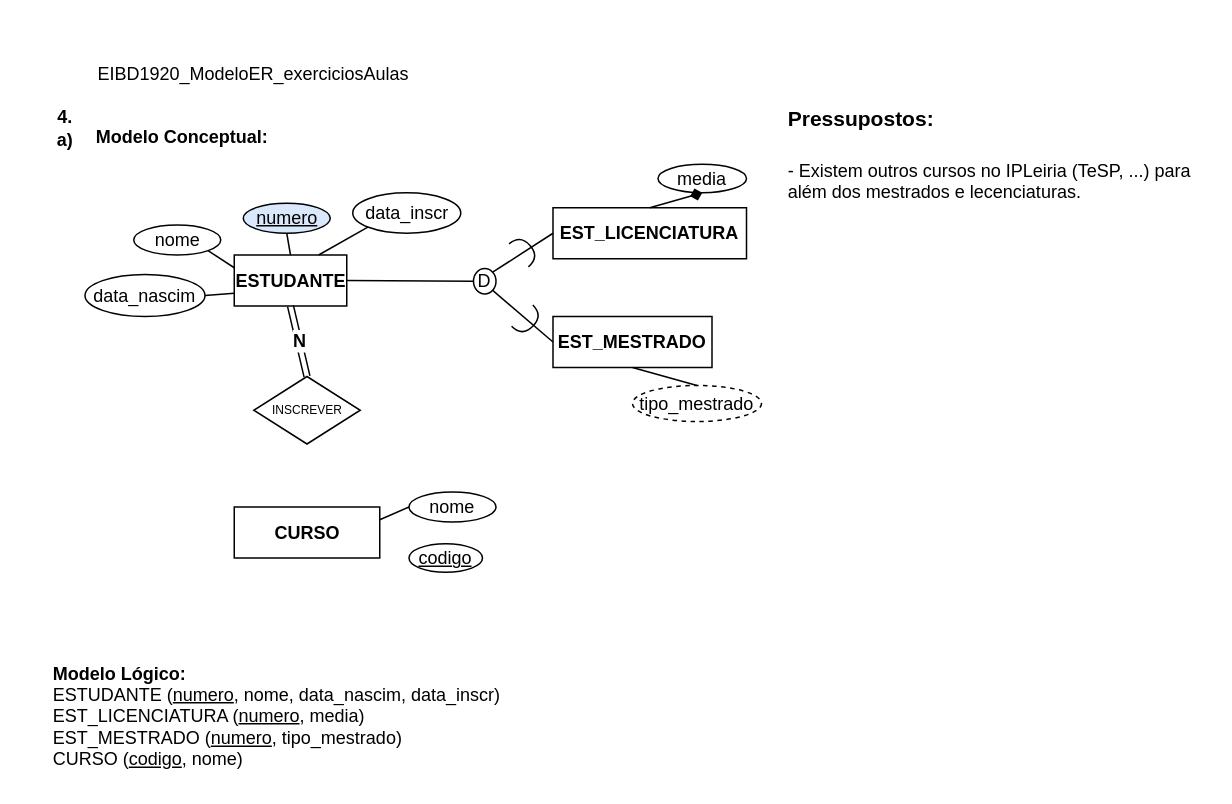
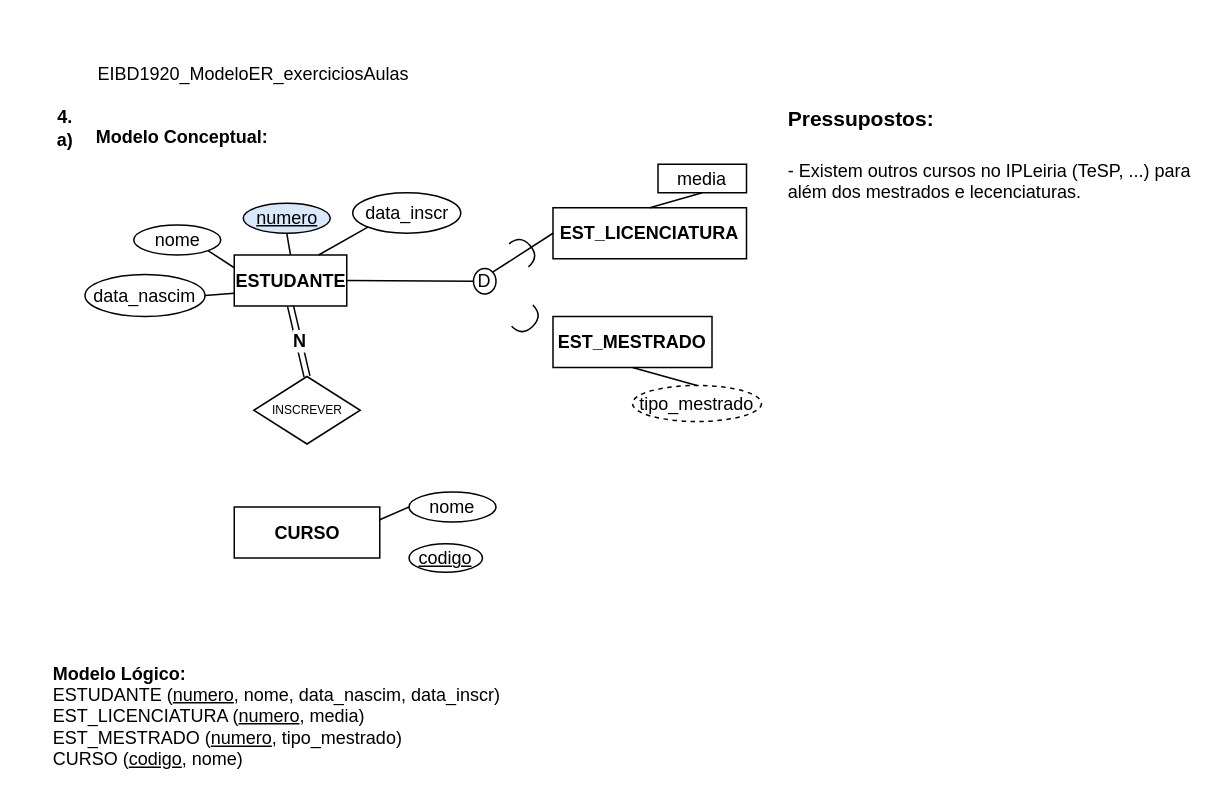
node "media": shape ellipse -> rectangle
edge "EST_LICENCIATURA" -> "media": arrowhead diamond -> none
edge "D" -- "EST_MESTRADO": removed
